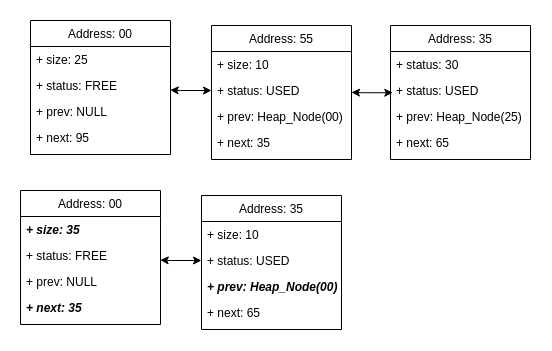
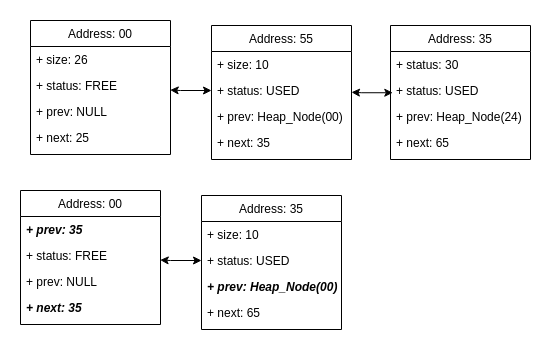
node "+ size: 25": label "+ size: 25" -> "+ size: 26"
node "+ prev: Heap_Node(25)": label "+ prev: Heap_Node(25)" -> "+ prev: Heap_Node(24)"
node "+ next: 95": label "+ next: 95" -> "+ next: 25"
node "+ size: 35": label "+ size: 35" -> "+ prev: 35"
